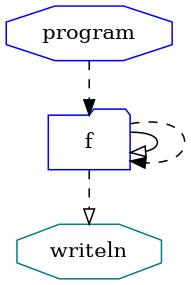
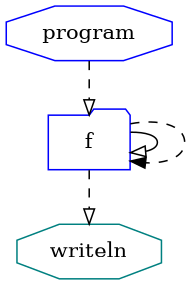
edge "program" -> "f": arrowhead normal -> onormal
